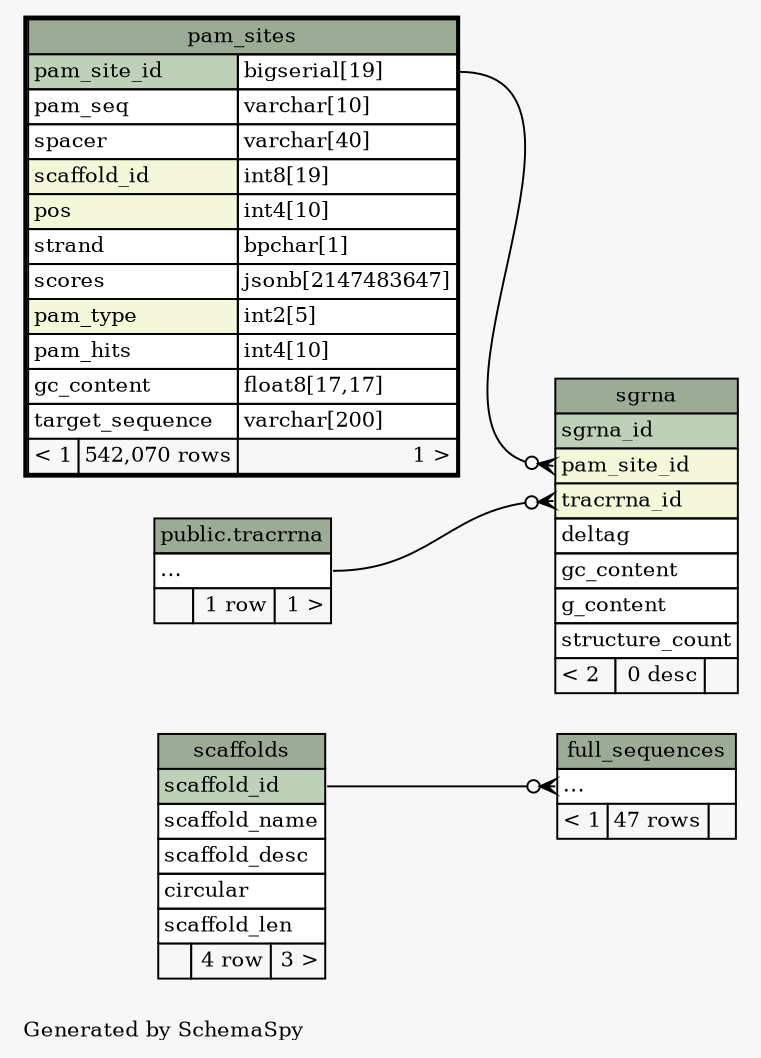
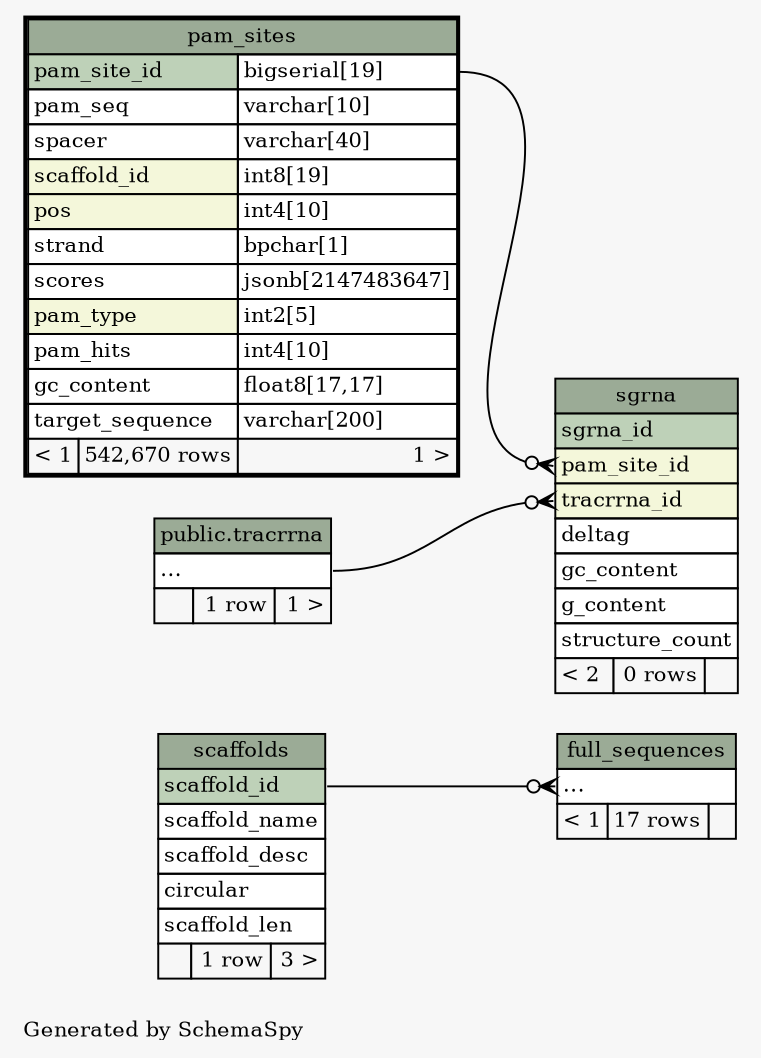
node "pam_sites": text "542,070 rows" -> "542,670 rows"
node "sgrna": text "0 desc" -> "0 rows"
node "full_sequences": text "47 rows" -> "17 rows"
node "scaffolds": text "4 row" -> "1 row"
